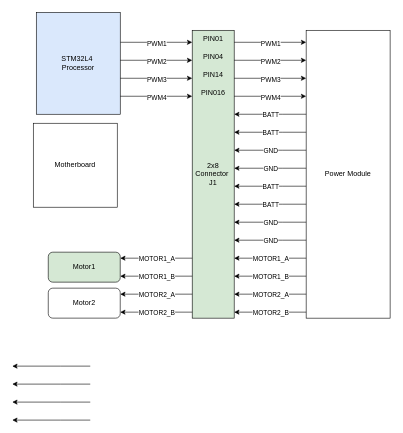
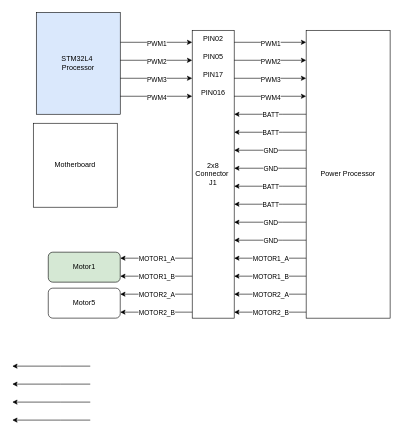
node "PIN01": label "PIN01" -> "PIN02"
node "PIN04": label "PIN04" -> "PIN05"
node "PIN14": label "PIN14" -> "PIN17"
node "2x8 Connector J1": fillcolor #d5e8d4 -> #ffffff
node "Power Module": label "Power Module" -> "Power Processor"
node "Motor2": label "Motor2" -> "Motor5"
